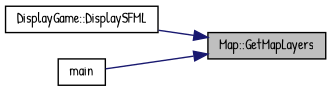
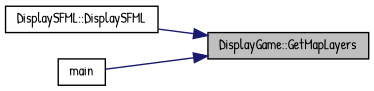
node "DisplayGame::DisplaySFML": label "DisplayGame::DisplaySFML" -> "DisplaySFML::DisplaySFML"
node "Map::GetMapLayers": label "Map::GetMapLayers" -> "DisplayGame::GetMapLayers"
